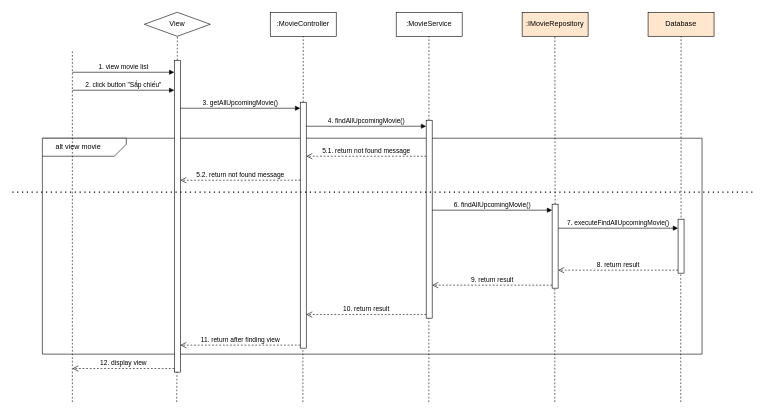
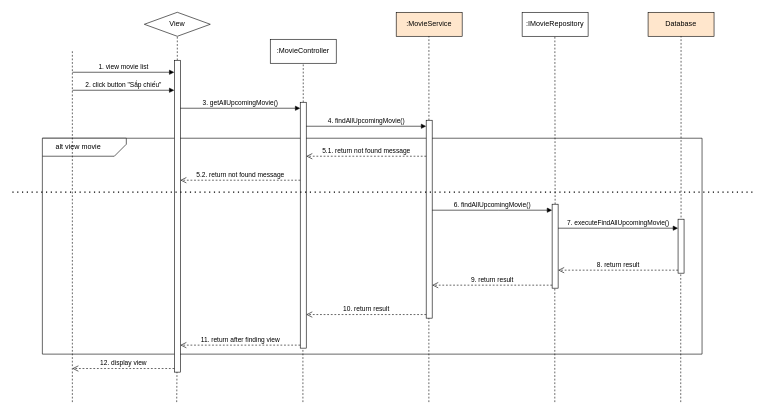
node ":MovieController": moved (303, 24) -> (303, 51)
node ":MovieService": fillcolor #ffffff -> #ffe6cc
node ":IMovieRepository": fillcolor #ffe6cc -> #ffffff
